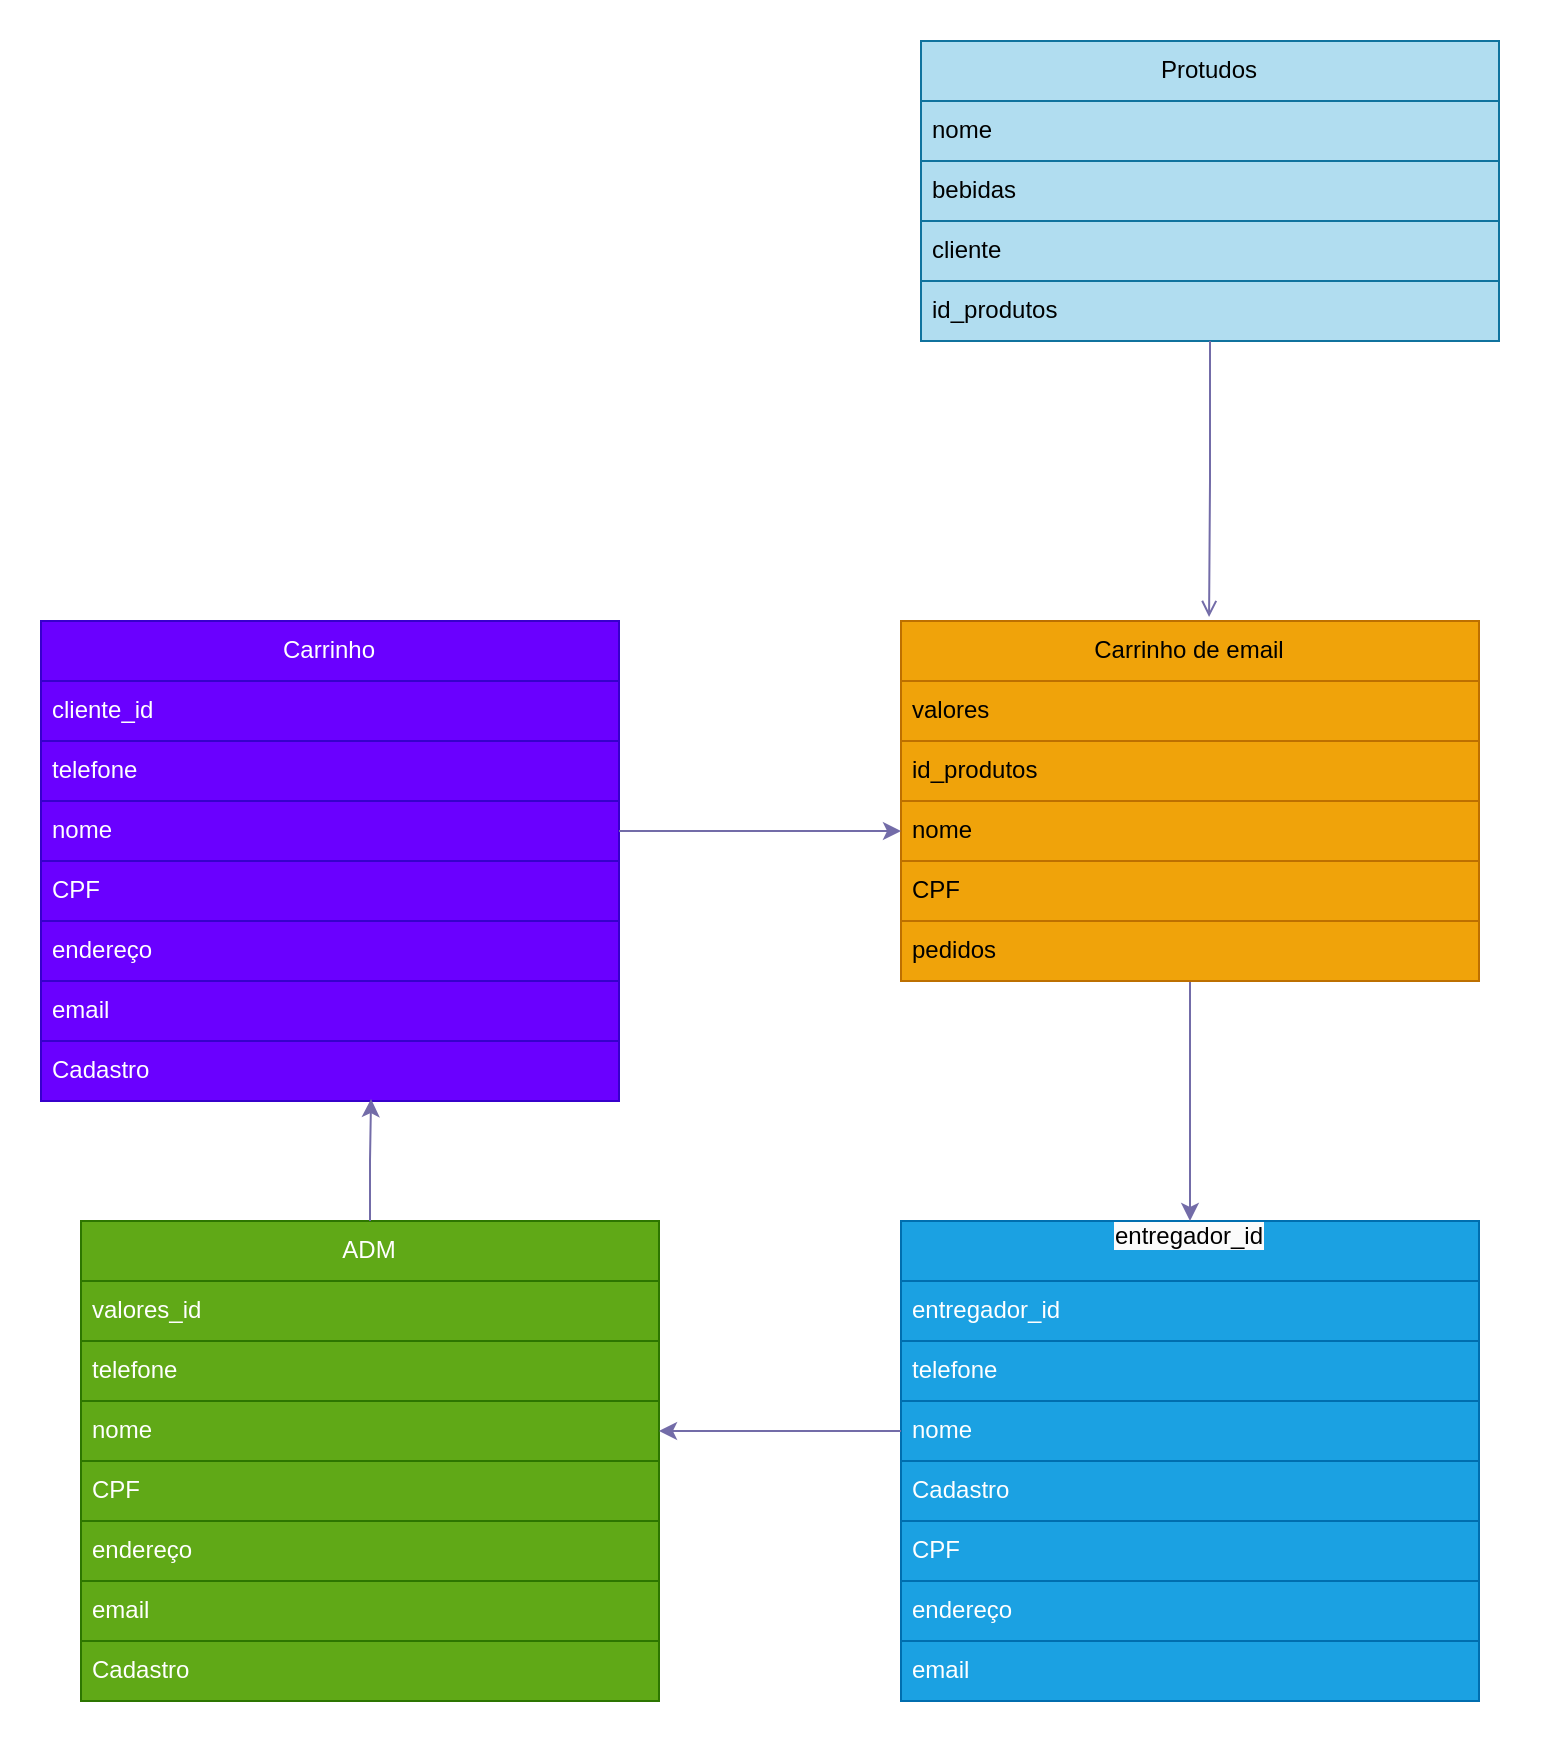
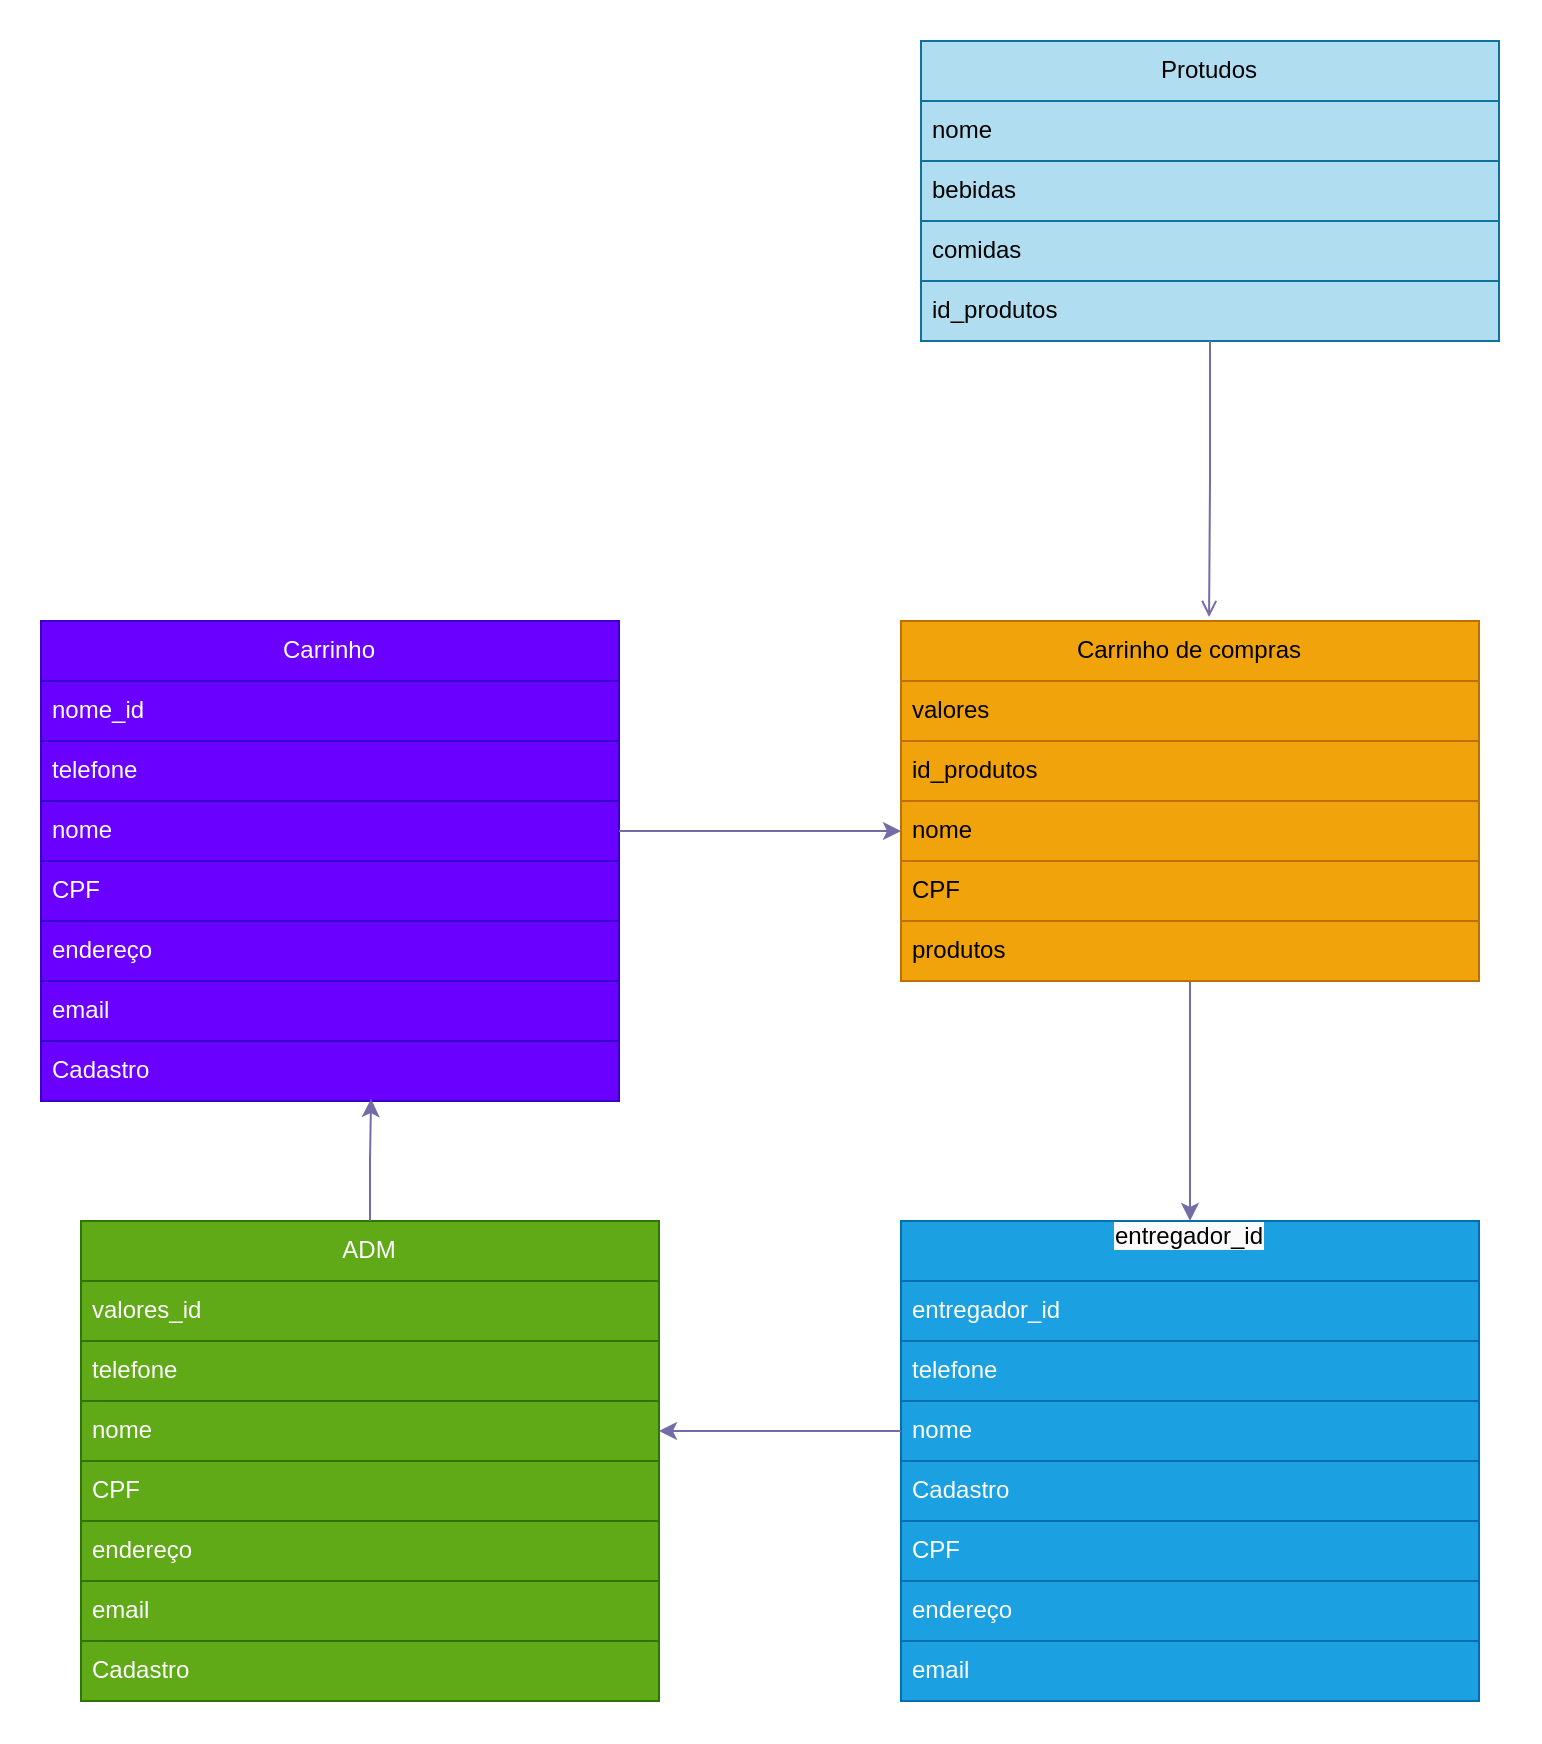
node "cliente": label "cliente" -> "comidas"
node "Carrinho de email": label "Carrinho de email" -> "Carrinho de compras"
node "cliente_id": label "cliente_id" -> "nome_id"
node "pedidos": label "pedidos" -> "produtos"
